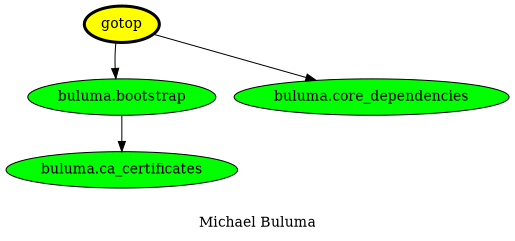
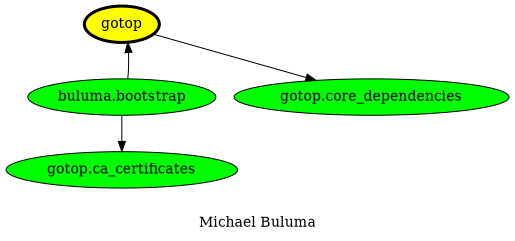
edge "gotop" -> "buluma.bootstrap": reversed
node "buluma.core_dependencies": label "buluma.core_dependencies" -> "gotop.core_dependencies"
node "buluma.ca_certificates": label "buluma.ca_certificates" -> "gotop.ca_certificates"
